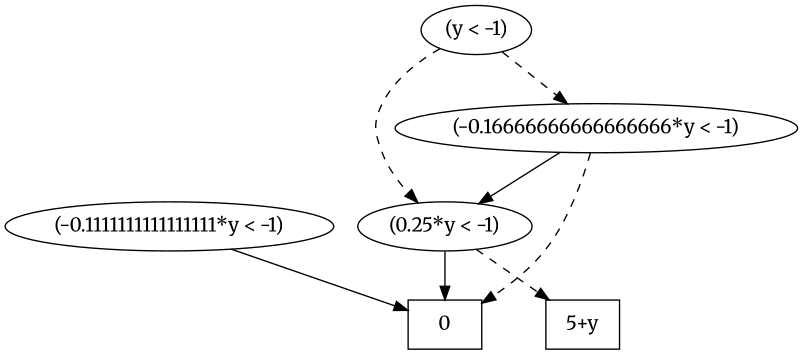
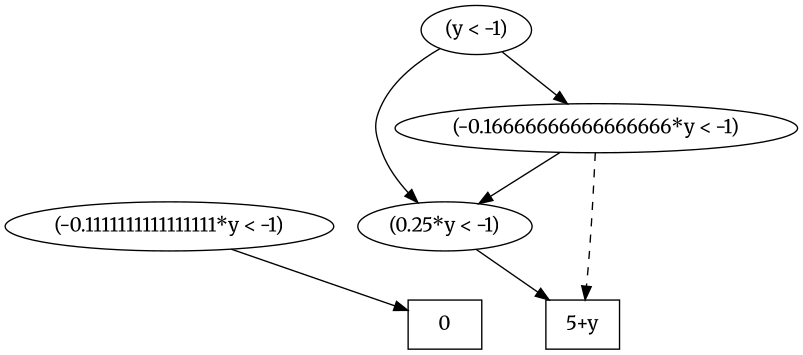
edge "(y < -1)" -> "(-0.16666666666666666*y < -1)": style dashed -> solid
edge "(y < -1)" -> "(0.25*y < -1)": style dashed -> solid
edge "(-0.16666666666666666*y < -1)" -> "0": now "(-0.16666666666666666*y < -1)" -> "5+y"
edge "(0.25*y < -1)" -> "0": removed
edge "(0.25*y < -1)" -> "5+y": style dashed -> solid
